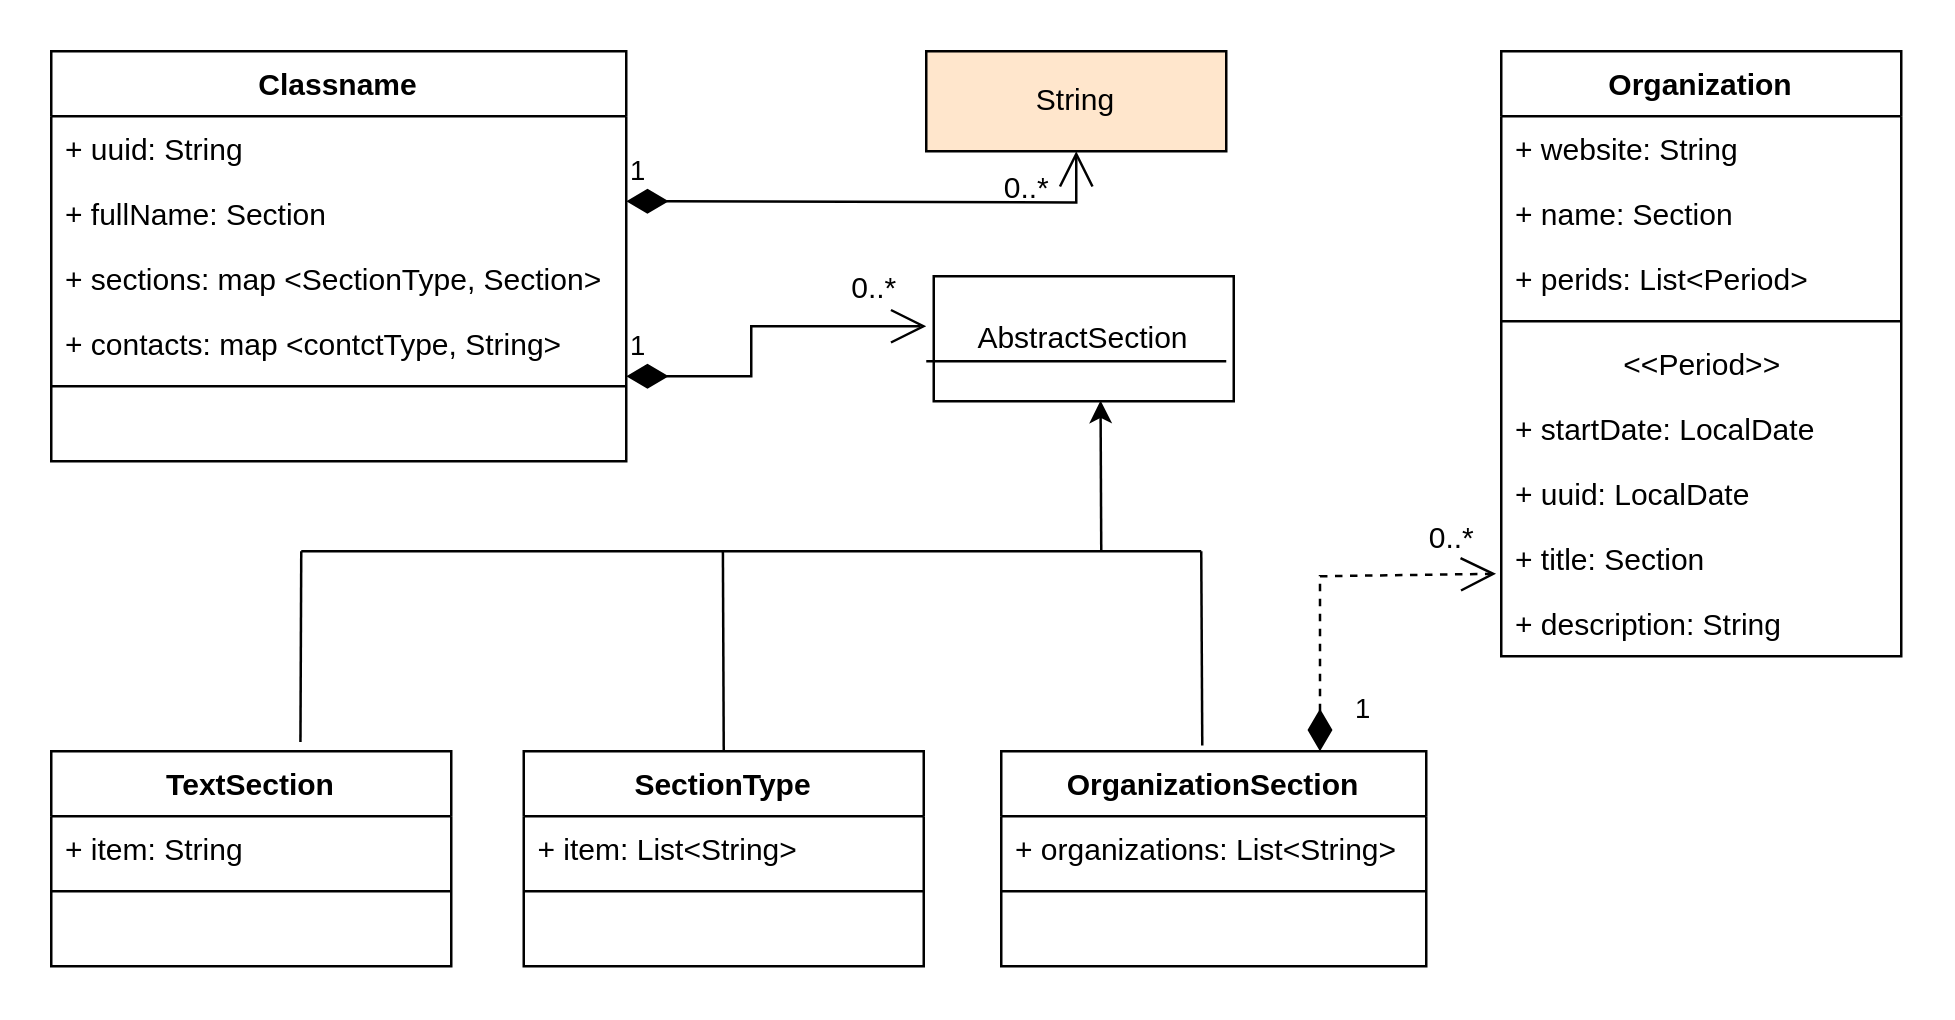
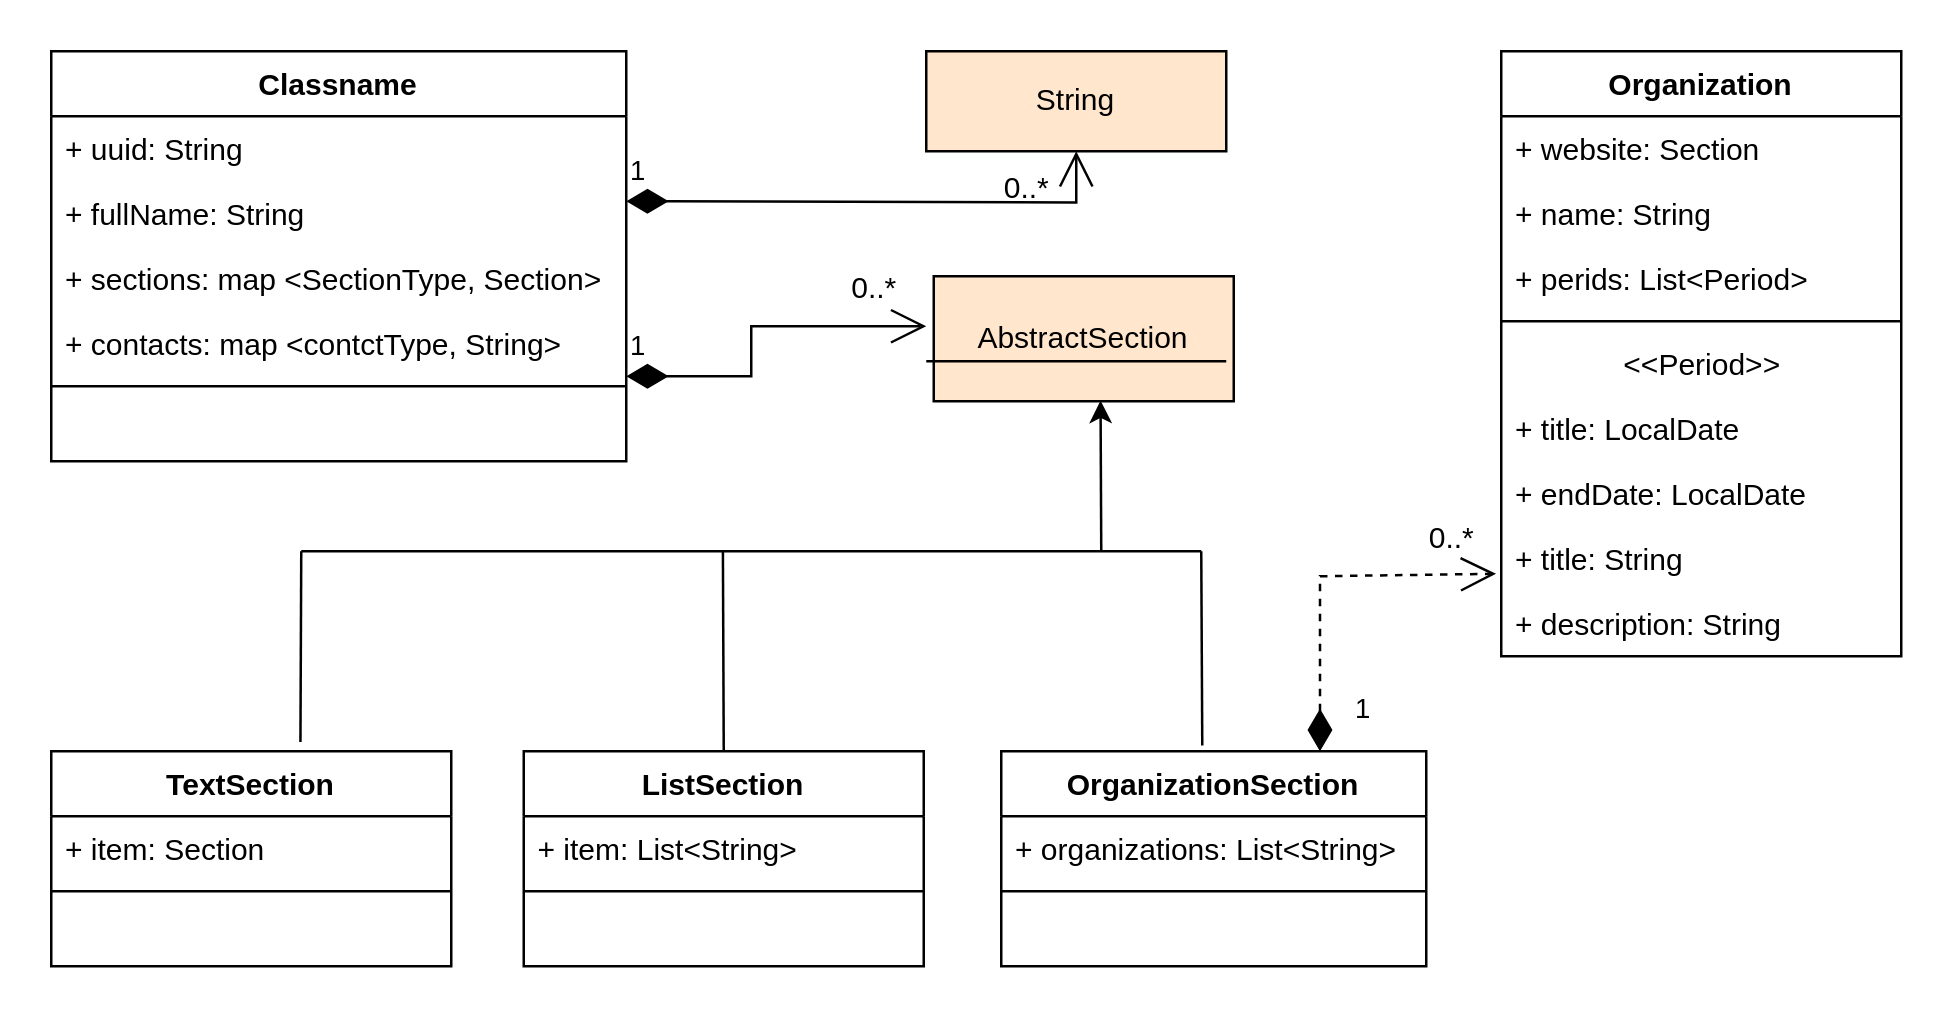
node "+ website: String": label "+ website: String" -> "+ website: Section"
node "+ fullName: Section": label "+ fullName: Section" -> "+ fullName: String"
node "+ name: Section": label "+ name: Section" -> "+ name: String"
node "AbstractSection": fillcolor #ffffff -> #ffe6cc
node "+ startDate: LocalDate": label "+ startDate: LocalDate" -> "+ title: LocalDate"
node "+ uuid: LocalDate": label "+ uuid: LocalDate" -> "+ endDate: LocalDate"
node "+ title: Section": label "+ title: Section" -> "+ title: String"
node "SectionType": label "SectionType" -> "ListSection"
node "+ item: String": label "+ item: String" -> "+ item: Section"
